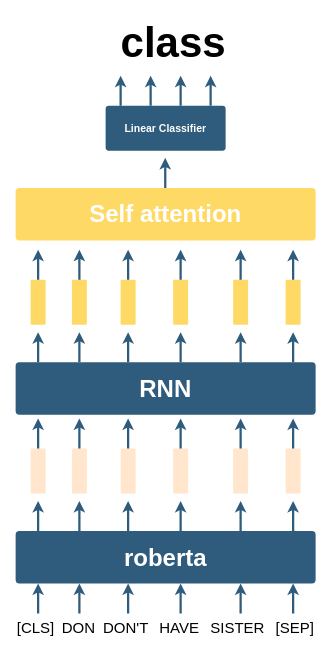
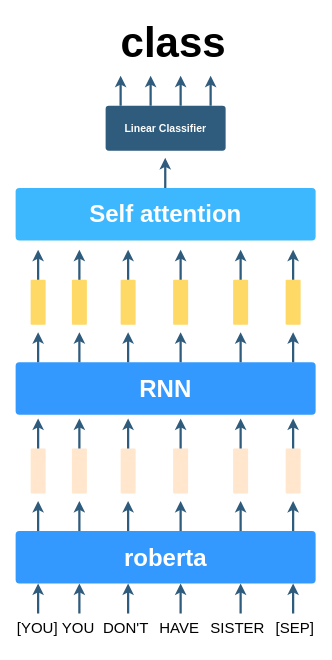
node "Self attention": fillcolor #ffd966 -> #3db8ff
node "RNN": fillcolor #2f5b7c -> #3399ff
node "roberta": fillcolor #2f5b7c -> #3399ff
node "[CLS]": label "[CLS]" -> "[YOU]"
node "DON": label "DON" -> "YOU"
